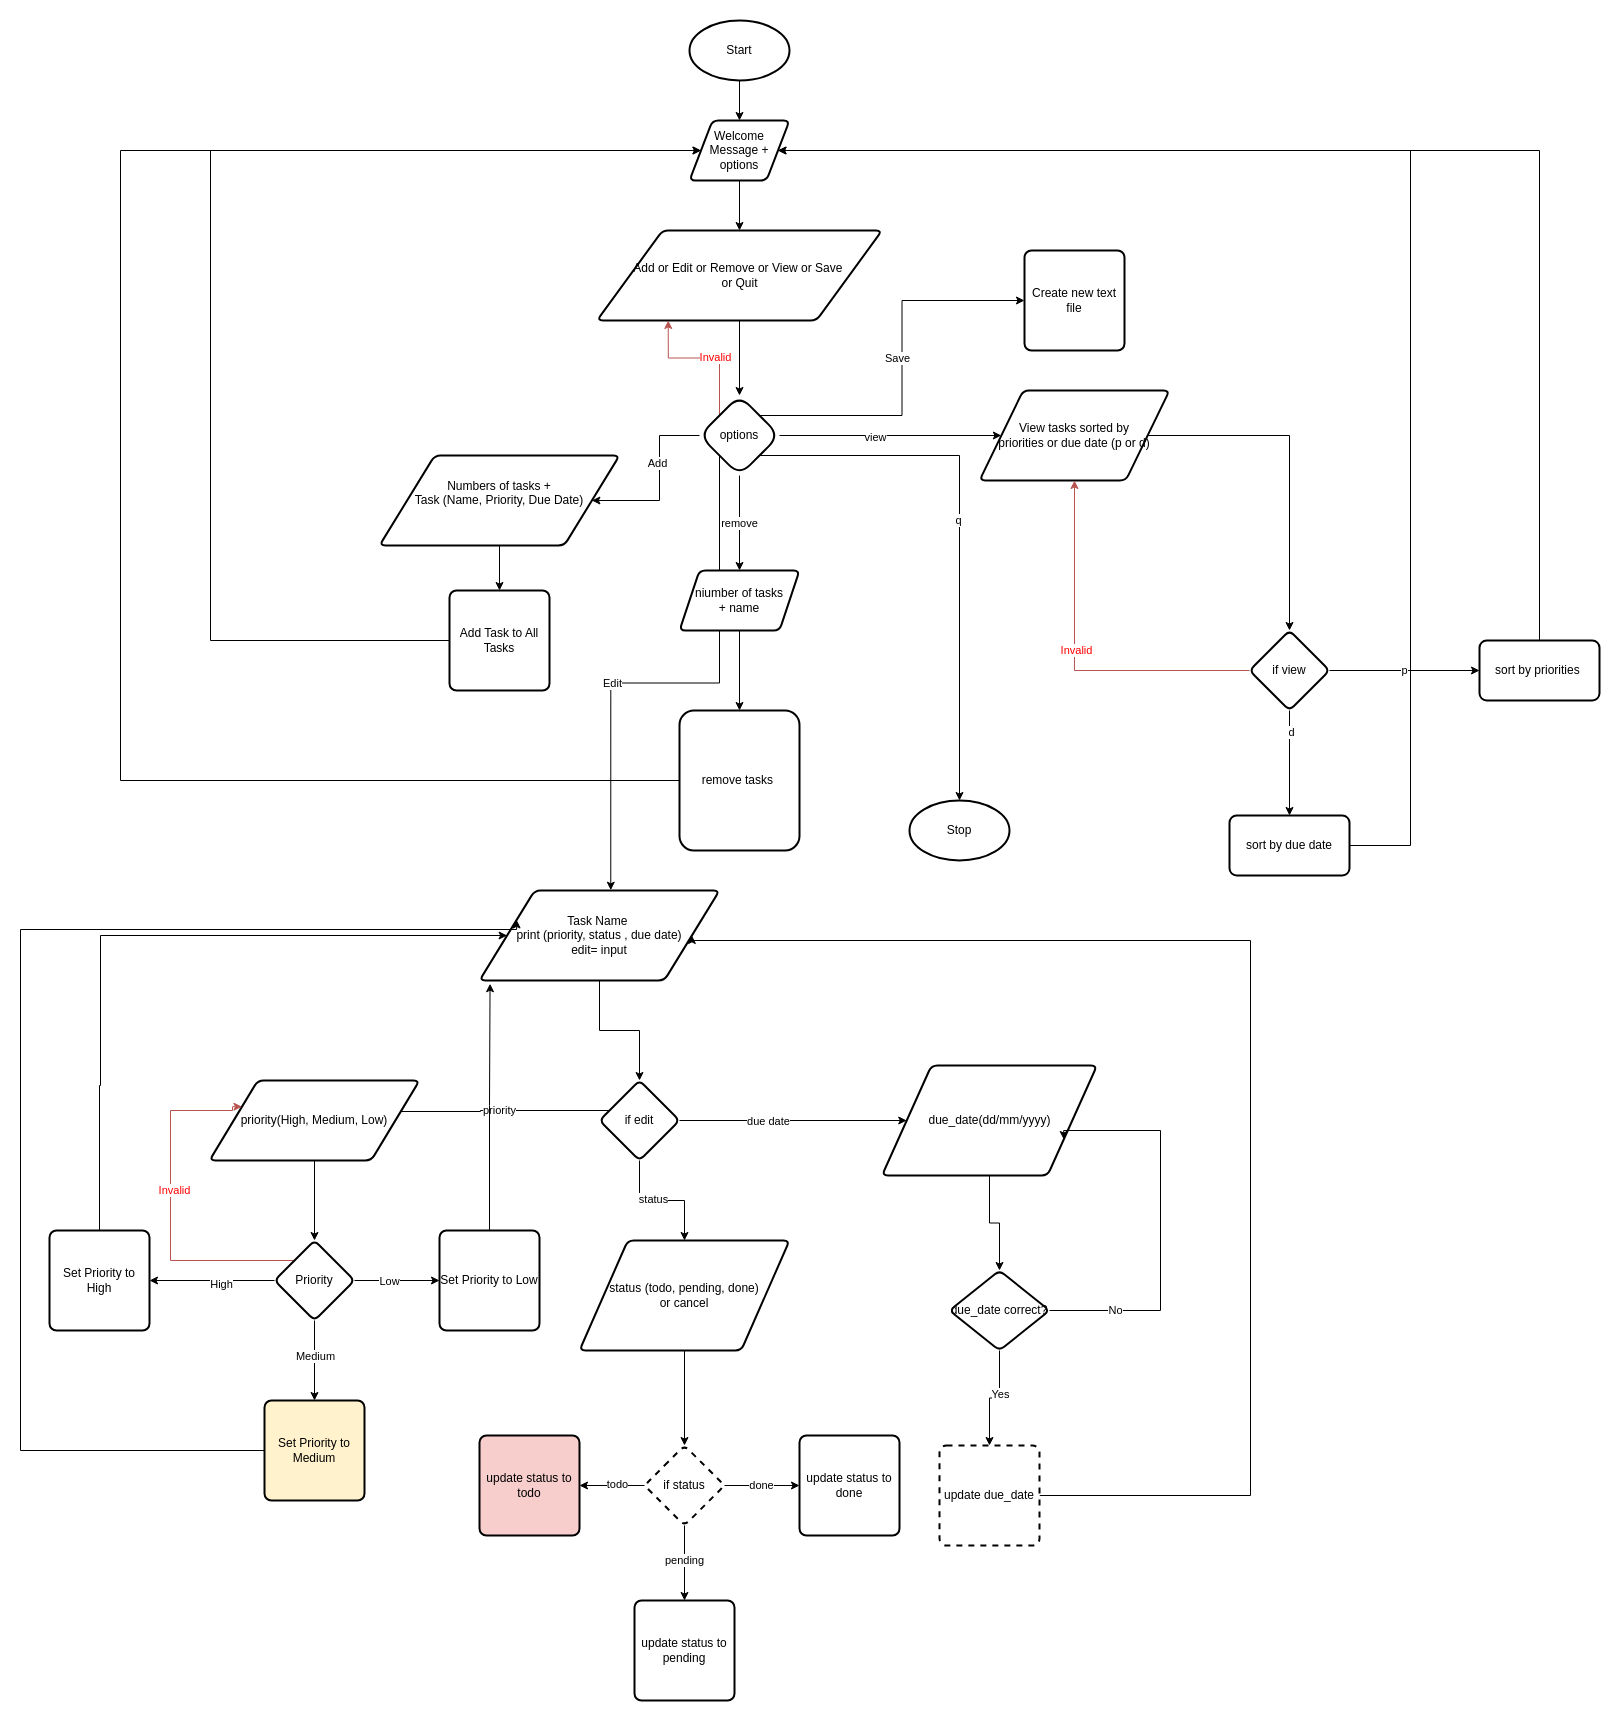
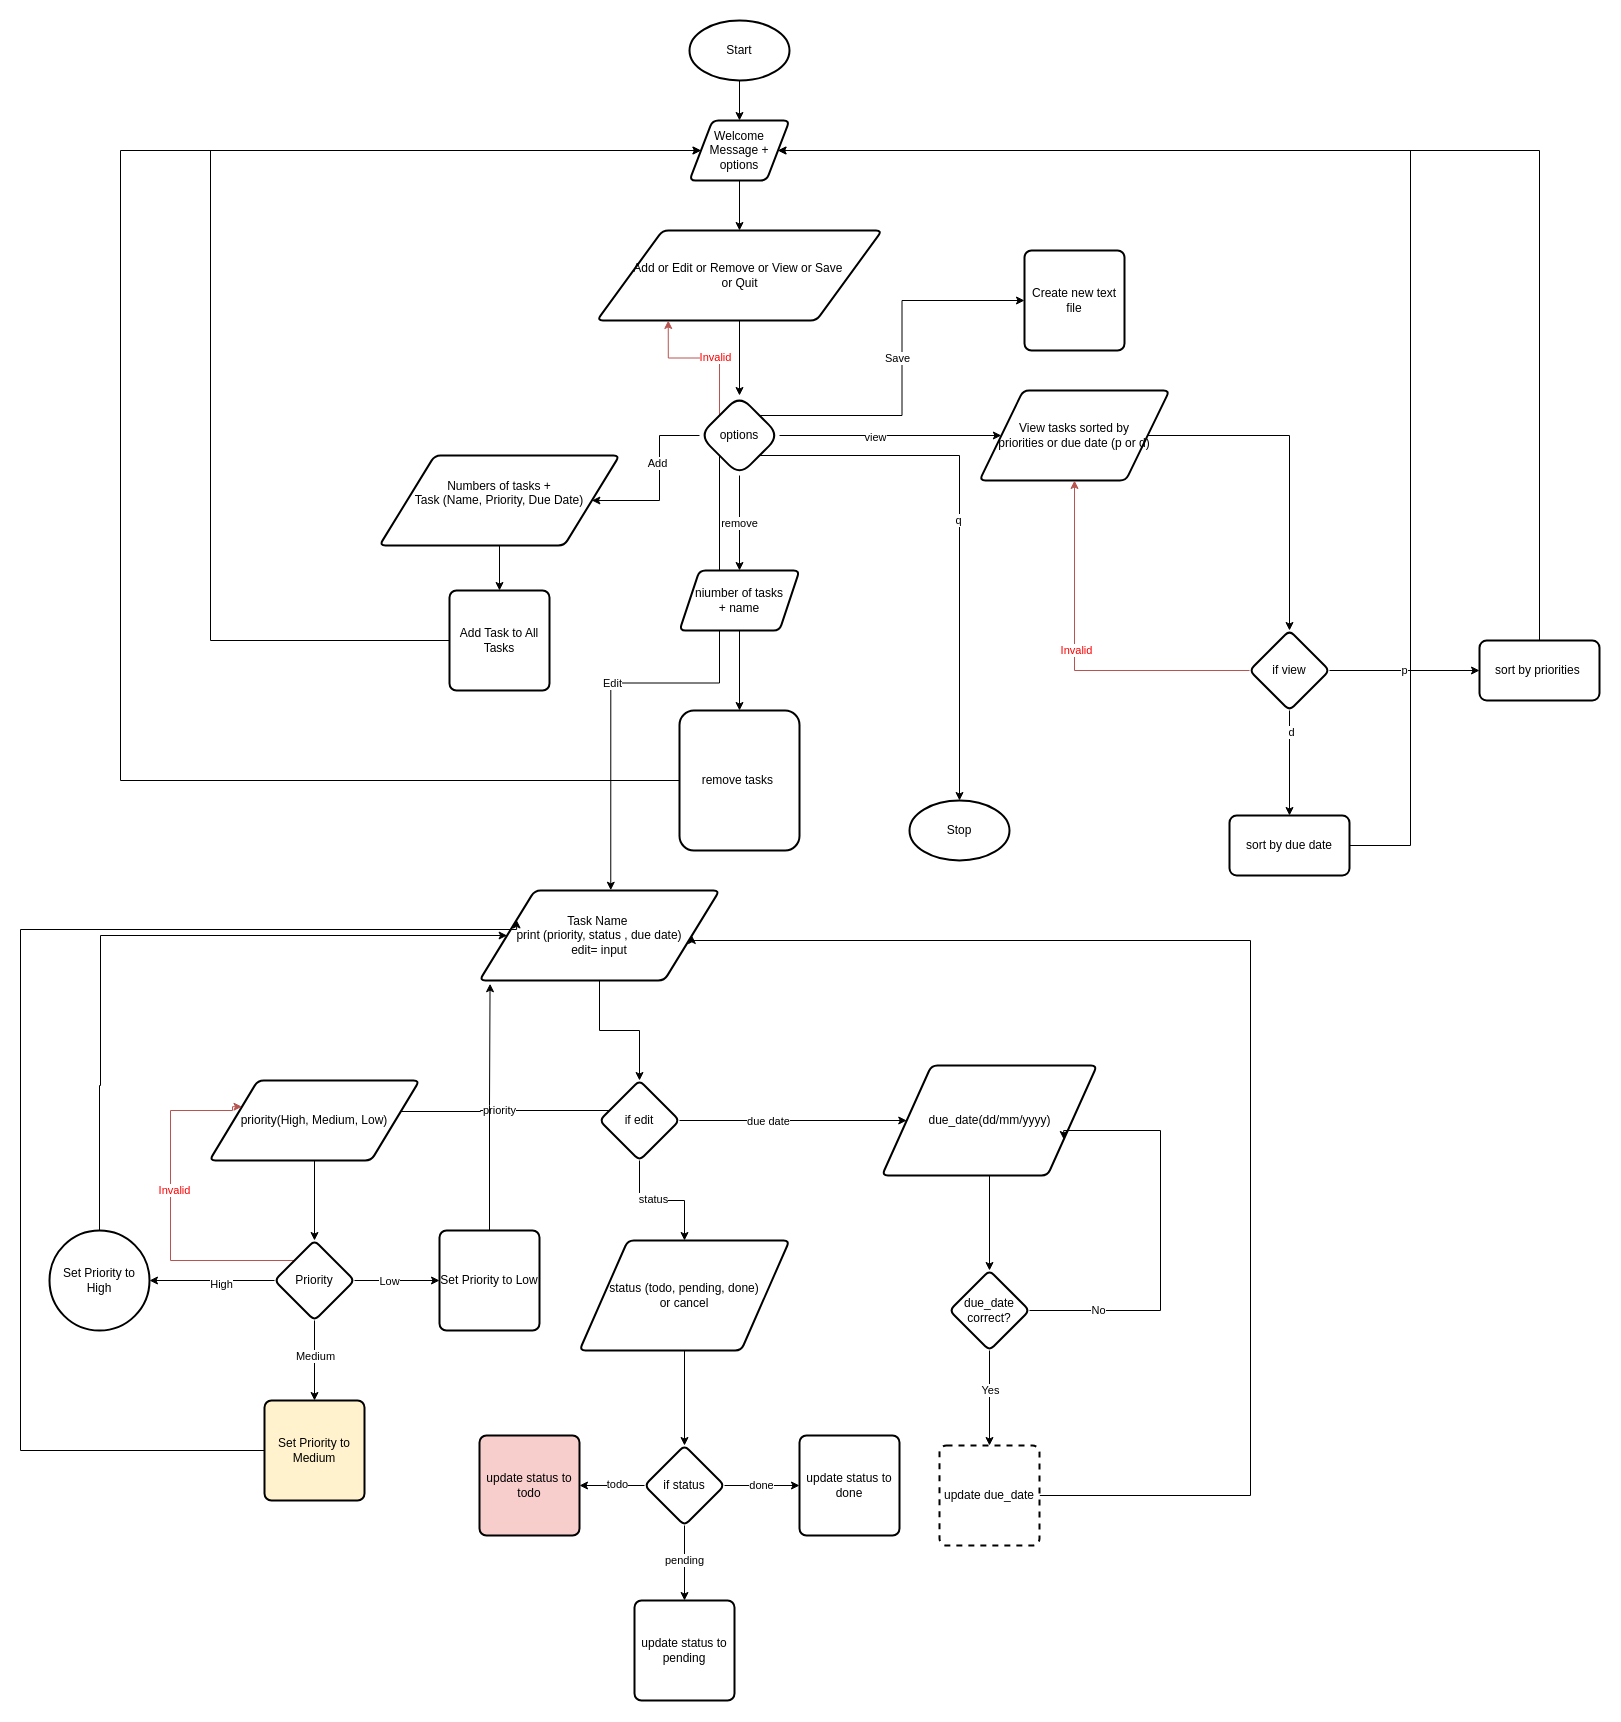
node "Set Priority to High": shape rounded rectangle -> ellipse
node "due_date correct?": size 100x80 -> 80x80
node "if status": style dashed -> solid
